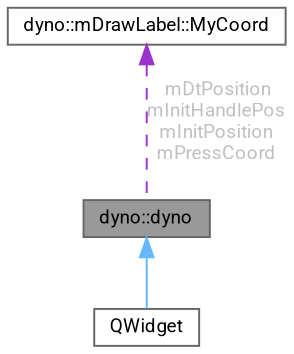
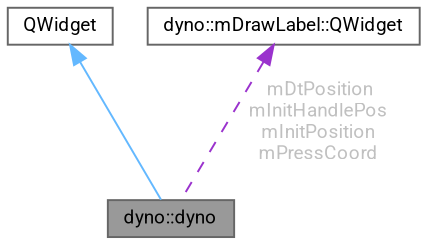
node "dyno::mDrawLabel::MyCoord": label "dyno::mDrawLabel::MyCoord" -> "dyno::mDrawLabel::QWidget"
edge "QWidget" -> "dyno::dyno": reversed
